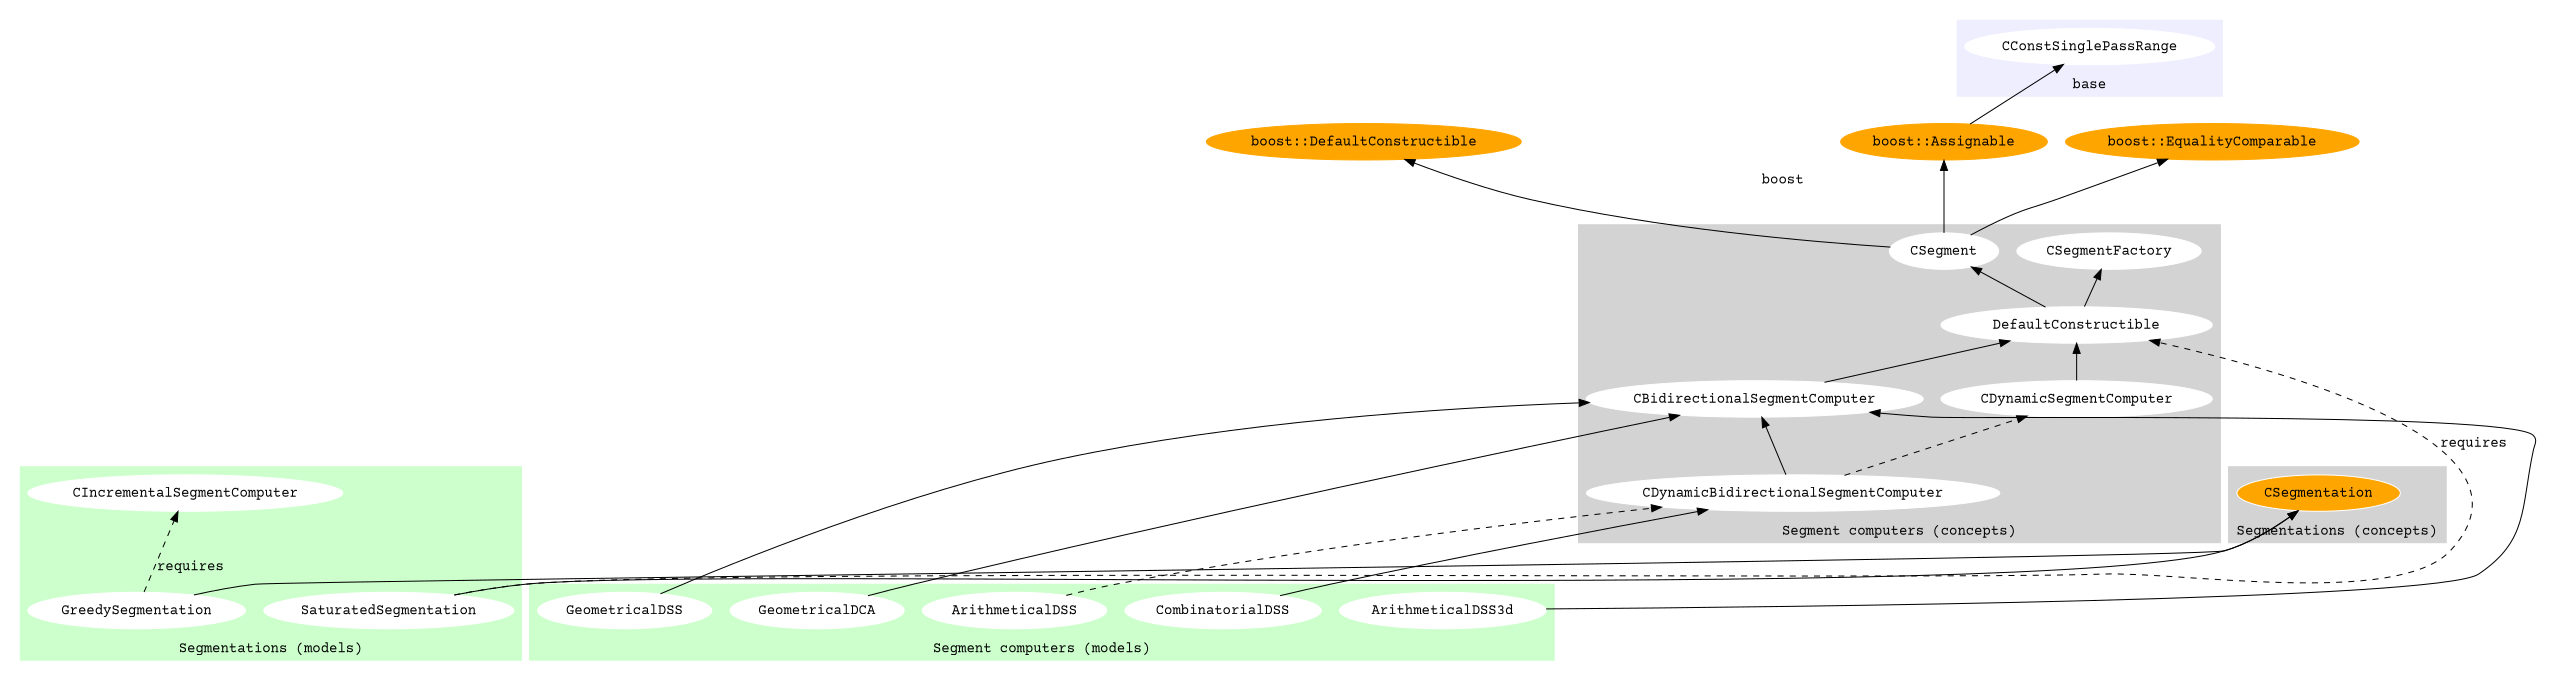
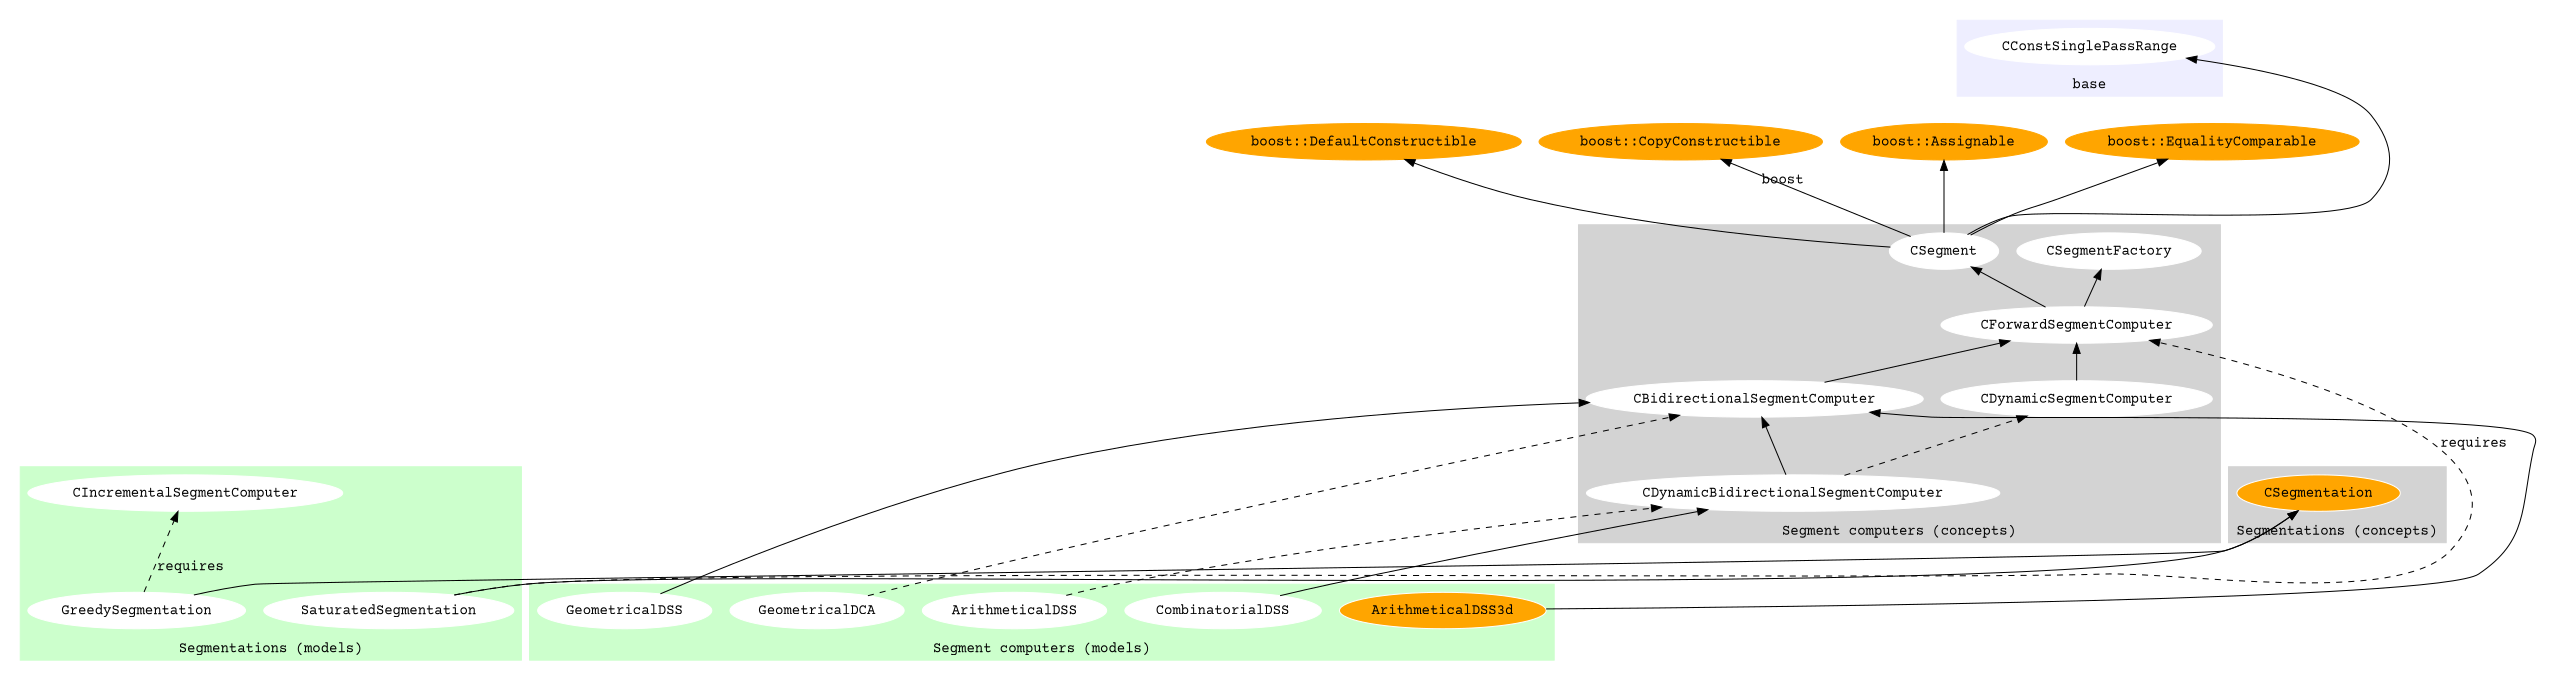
edge "boost::Assignable" -> "CConstSinglePassRange": now "CSegment" -> "CConstSinglePassRange"
node "boost::CopyConstructible": added
node "DefaultConstructible": label "DefaultConstructible" -> "CForwardSegmentComputer"
edge "GeometricalDCA" -> "CBidirectionalSegmentComputer": style solid -> dashed
node "ArithmeticalDSS3d": fillcolor white -> orange
